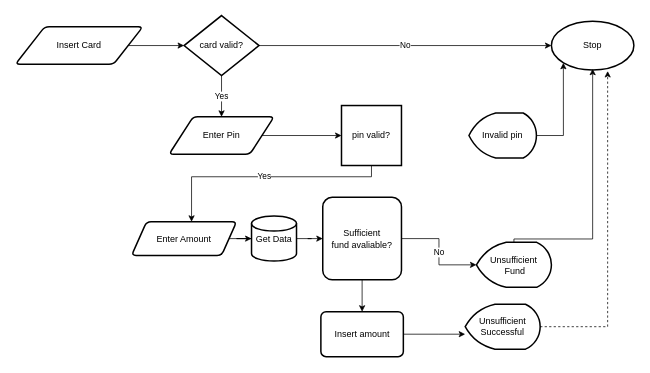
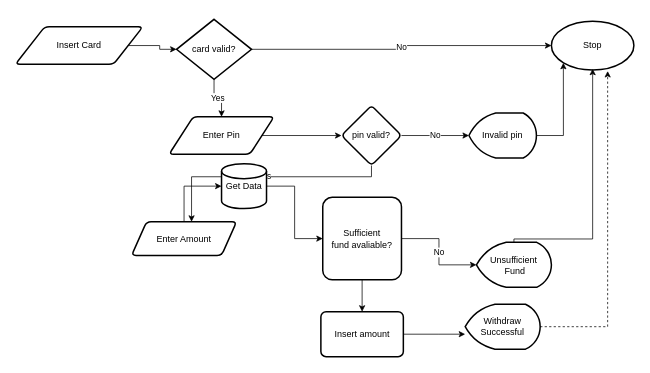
node "card valid?": moved (222, 45) -> (214, 49)
node "pin valid?": shape rectangle -> diamond
edge "pin valid?" -> "Invalid pin": added, label "No"
node "Get Data": moved (274, 239) -> (244, 186)
node "Unsufficient Successful": label "Unsufficient Successful" -> "Withdraw Successful"
